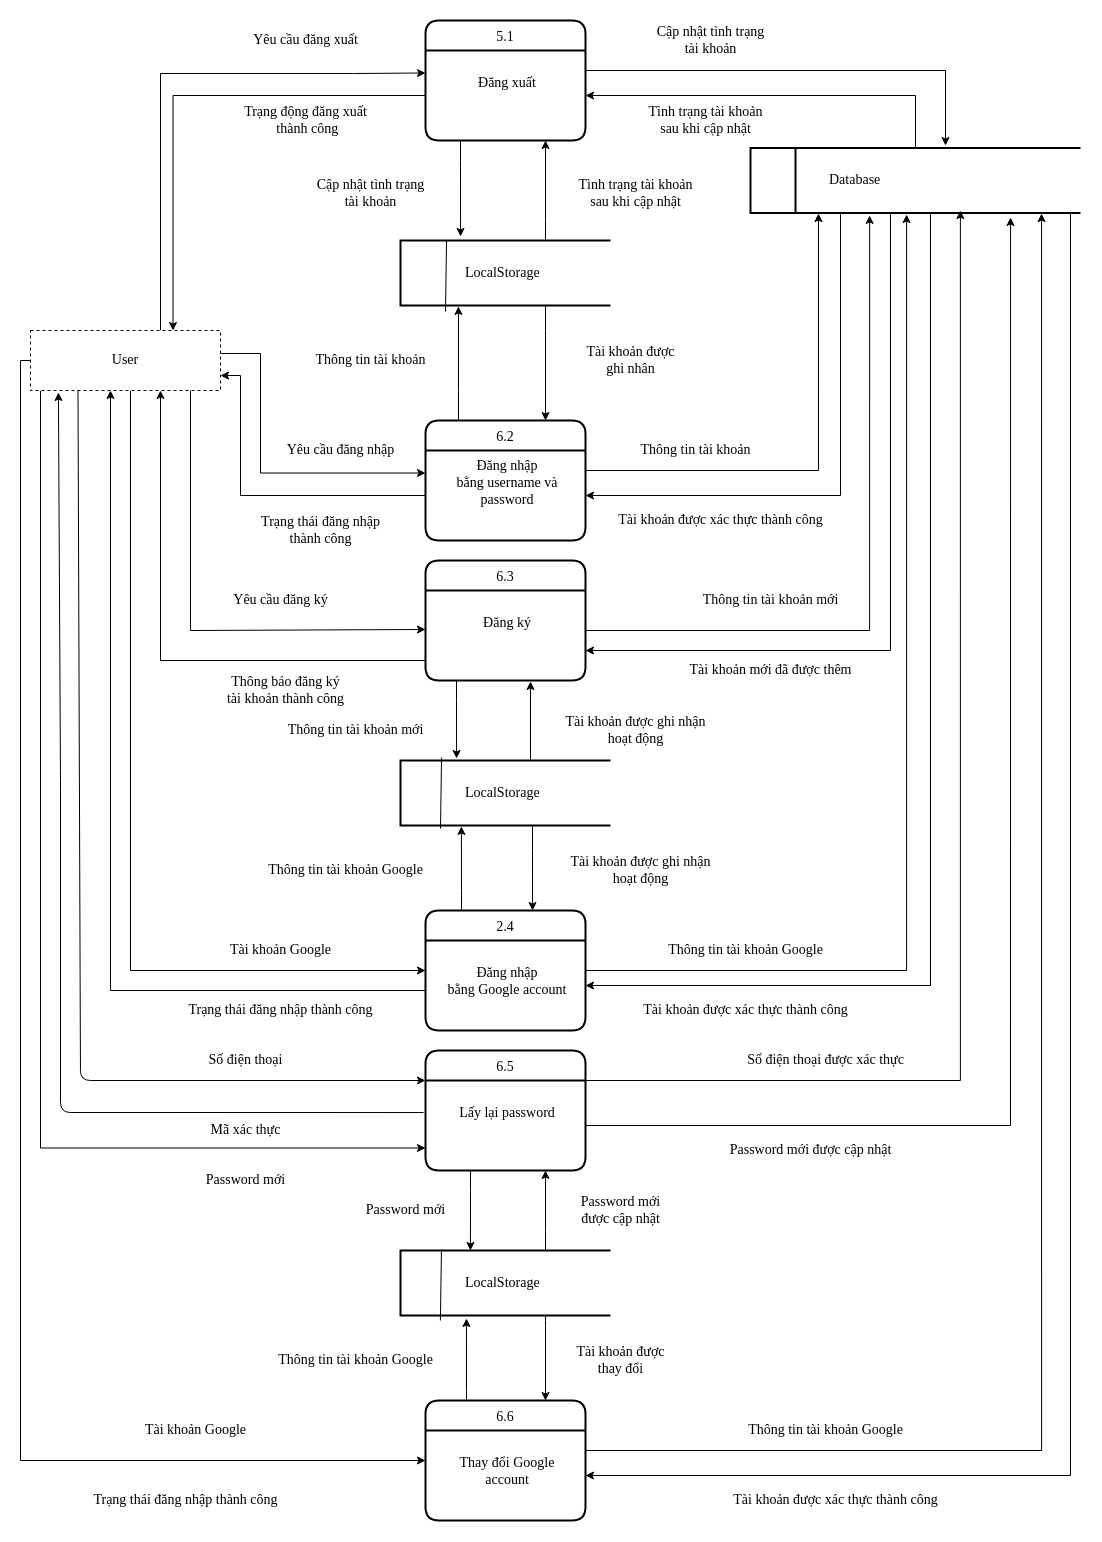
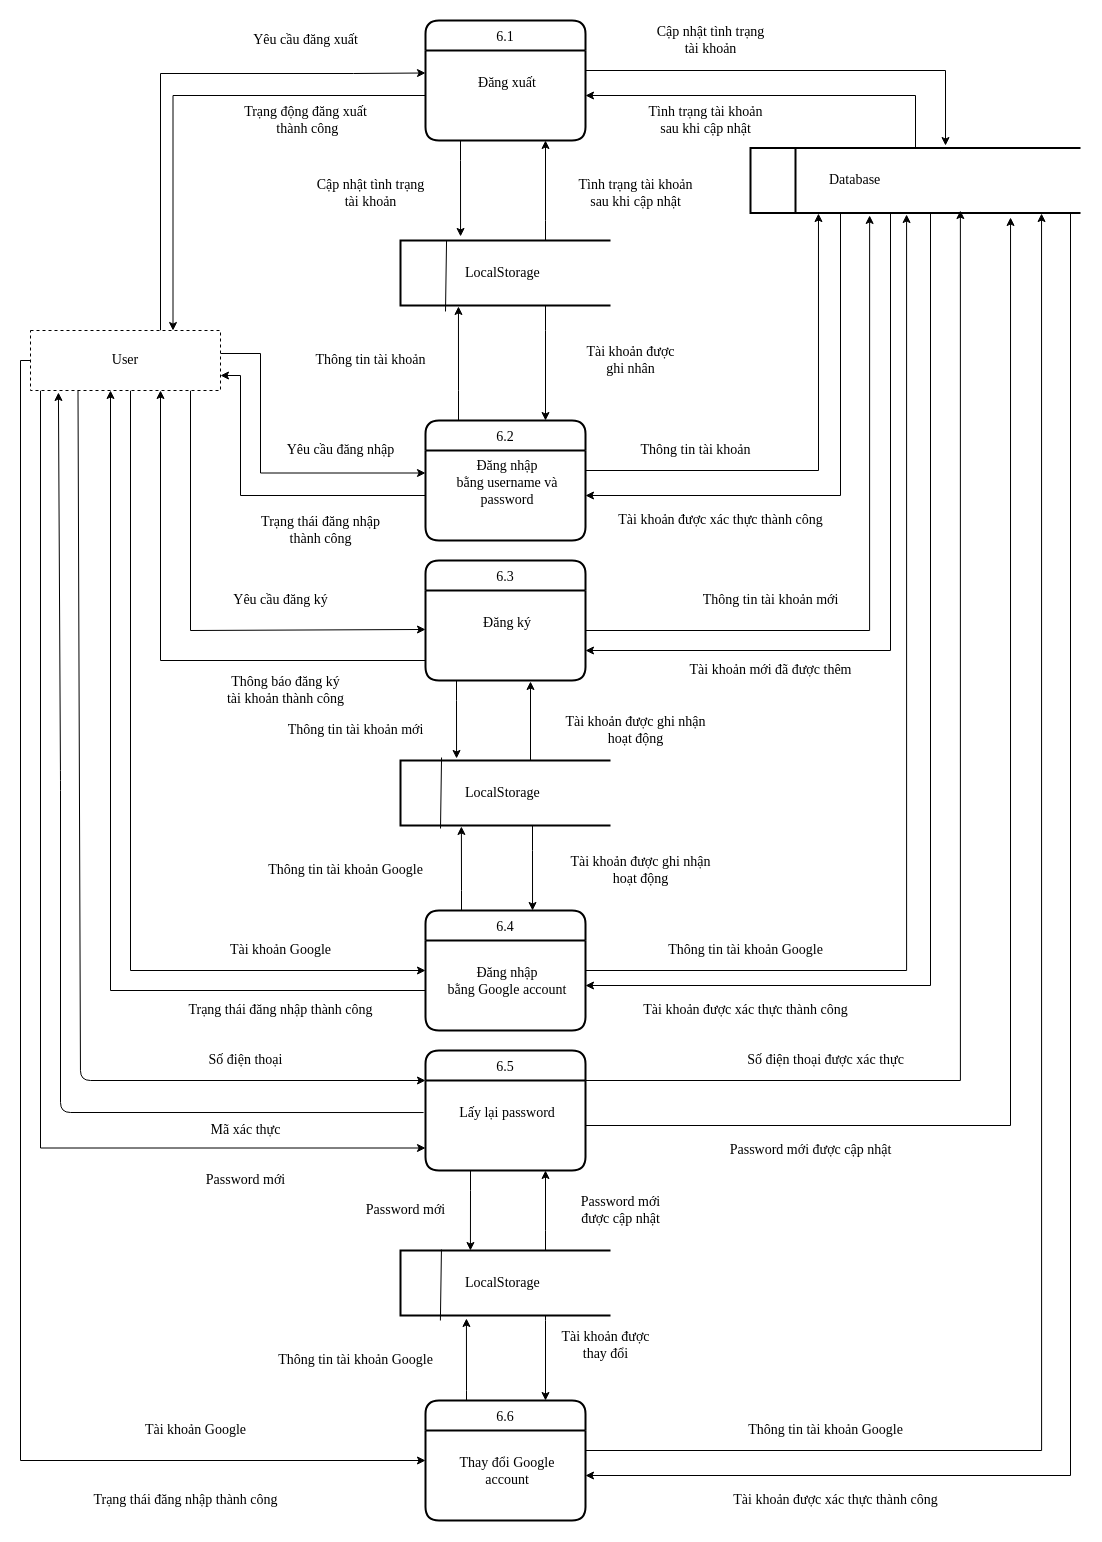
node "5.1": label "5.1" -> "6.1"
node "2.4": label "2.4" -> "6.4"
node "Tài khoản được thay đổi": moved (621, 1361) -> (606, 1346)
